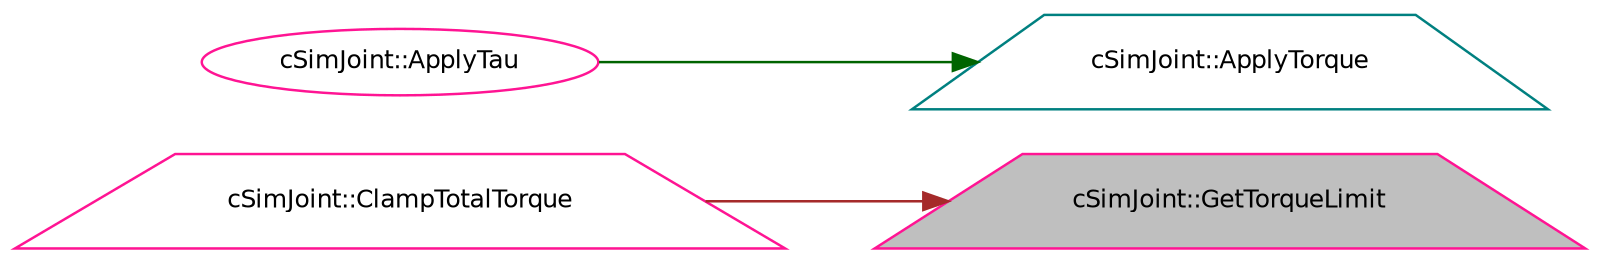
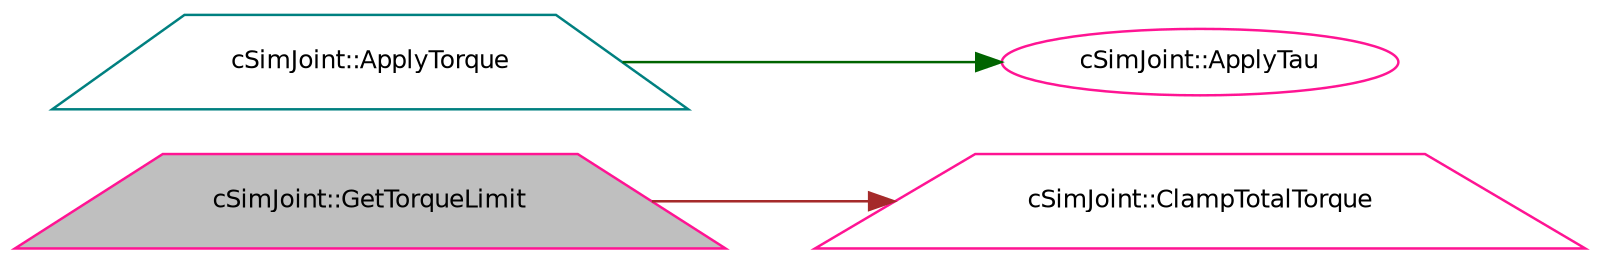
edge "cSimJoint::ApplyTau" -> "cSimJoint::ApplyTorque": reversed
edge "cSimJoint::ClampTotalTorque" -> "cSimJoint::GetTorqueLimit": reversed
